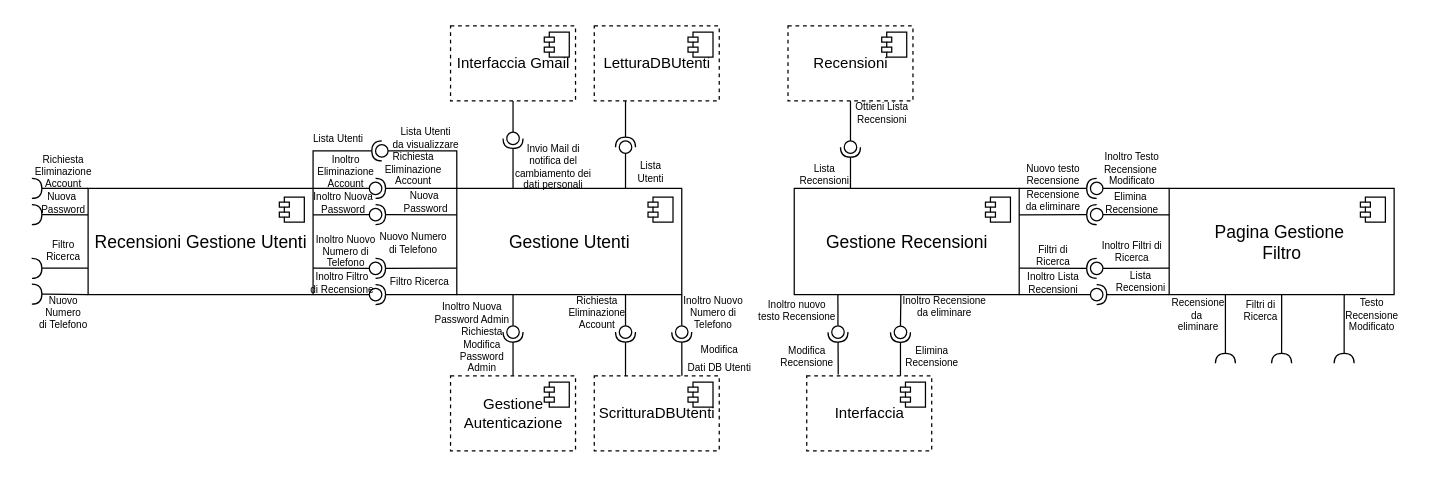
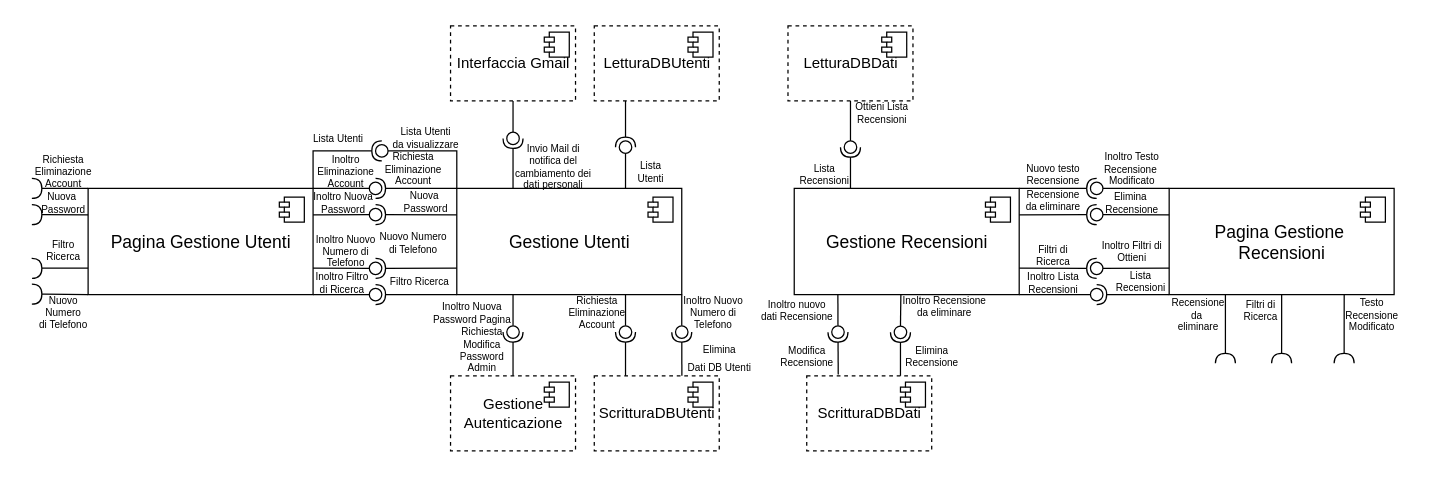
node "Recensioni": label "Recensioni" -> "LetturaDBDati"
node "Recensioni Gestione Utenti": label "Recensioni Gestione Utenti" -> "Pagina Gestione Utenti"
node "Pagina Gestione Filtro": label "Pagina Gestione Filtro" -> "Pagina Gestione Recensioni"
node "Inoltro Filtri di Ricerca": label "Inoltro Filtri di Ricerca" -> "Inoltro Filtri di Ottieni"
node "Inoltro Filtro di Recensione": label "Inoltro Filtro di Recensione" -> "Inoltro Filtro di Ricerca"
node "Inoltro nuovo testo Recensione": label "Inoltro nuovo testo Recensione" -> "Inoltro nuovo dati Recensione"
node "Inoltro Nuova Password Admin": label "Inoltro Nuova Password Admin" -> "Inoltro Nuova Password Pagina"
node "Modifica Dati DB Utenti": label "Modifica Dati DB Utenti" -> "Elimina Dati DB Utenti"
node "Interfaccia": label "Interfaccia" -> "ScritturaDBDati"
